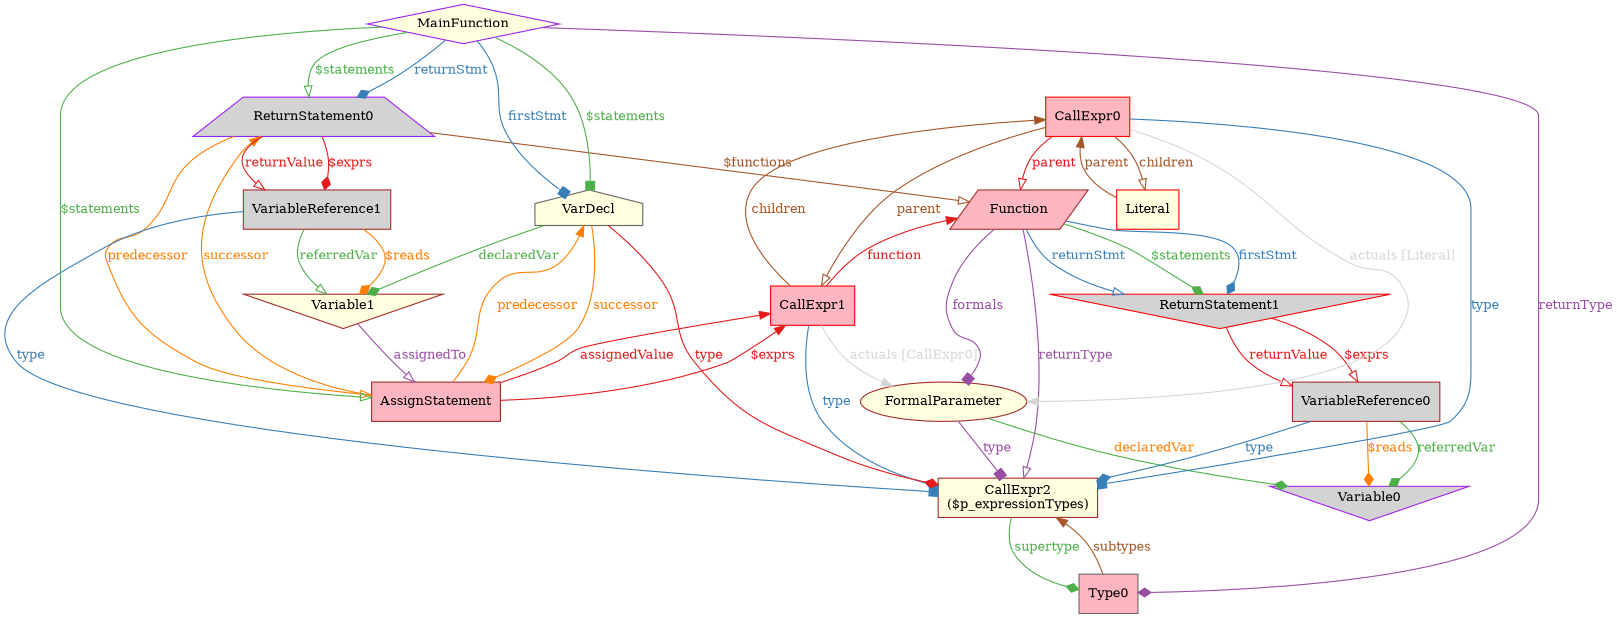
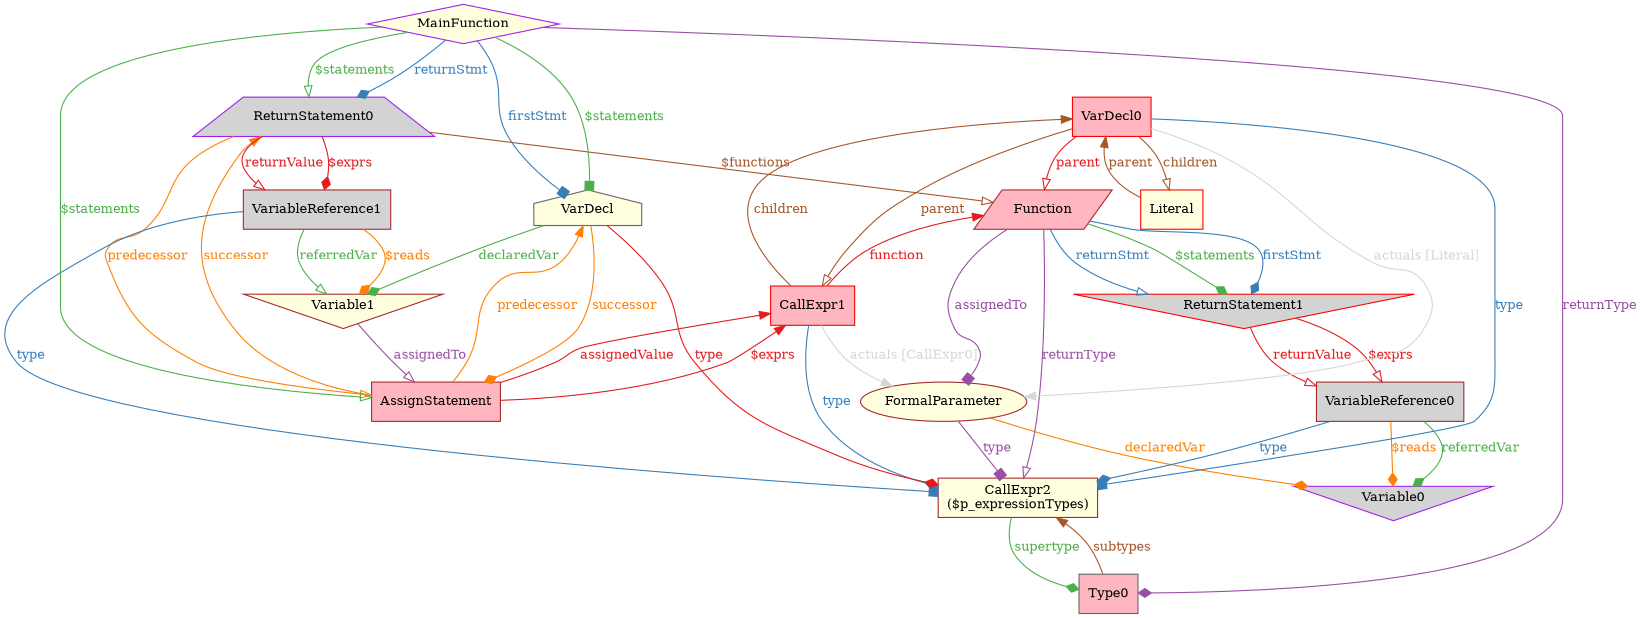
node "CallExpr0": label "CallExpr0" -> "VarDecl0"
edge "Function" -> "FormalParameter": label "formals" -> "assignedTo"
edge "FormalParameter" -> "Variable0": color #4daf4a -> #ff7f00
